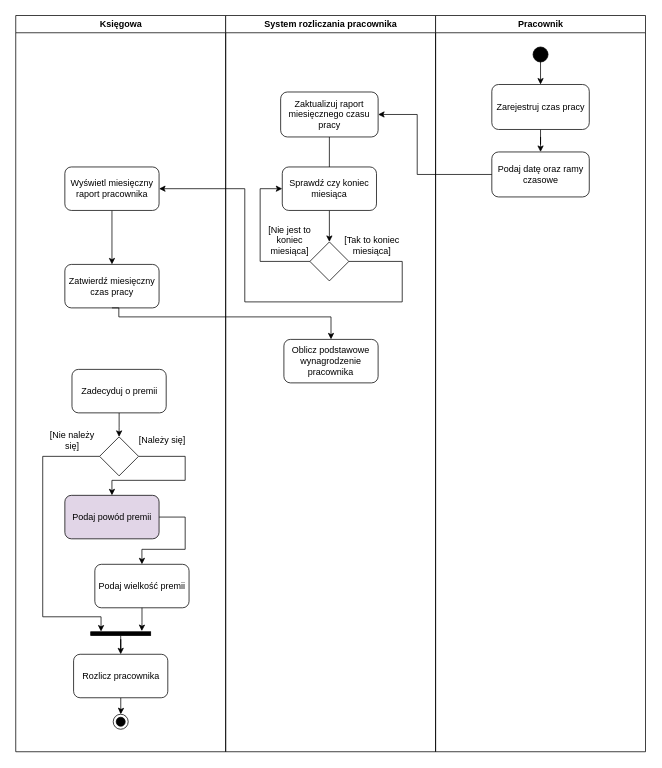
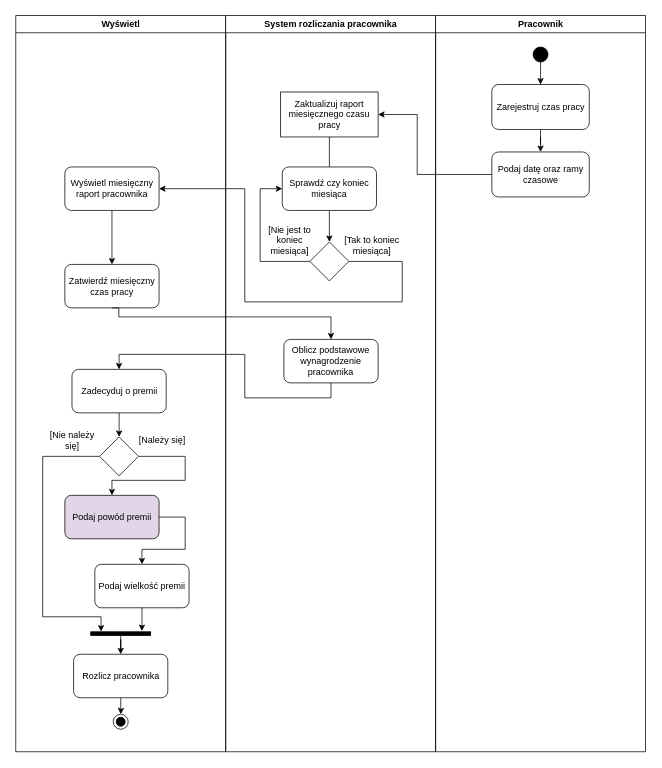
node "Księgowa": label "Księgowa" -> "Wyświetl"
node "Zaktualizuj raport miesięcznego czasu pracy": shape rounded rectangle -> rectangle
edge "Oblicz podstawowe wynagrodzenie pracownika" -> "Zadecyduj o premii": added
